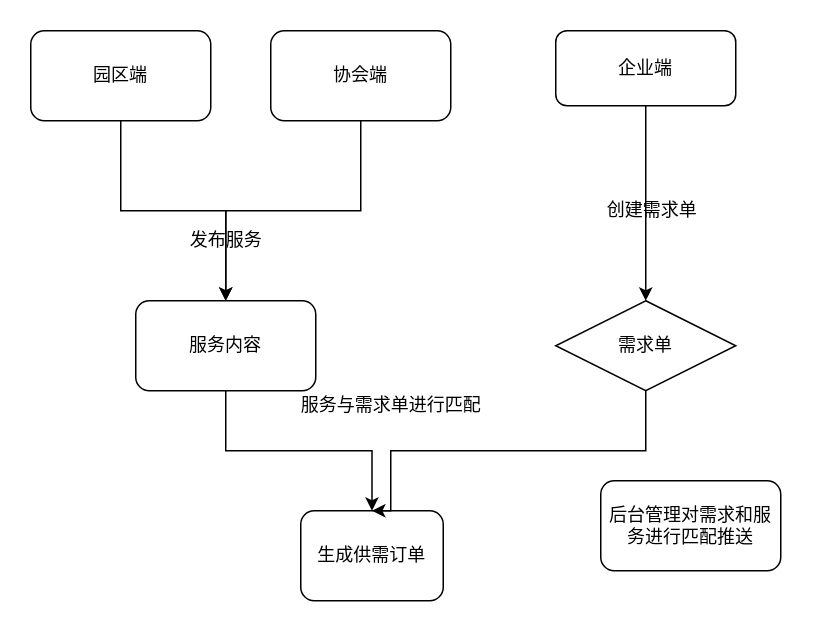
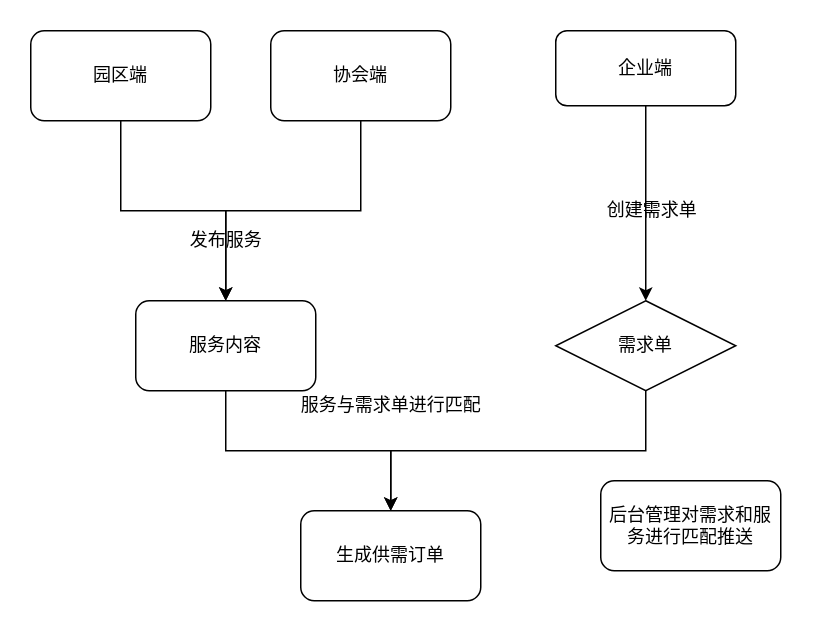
node "生成供需订单": size 143x90 -> 180x90
